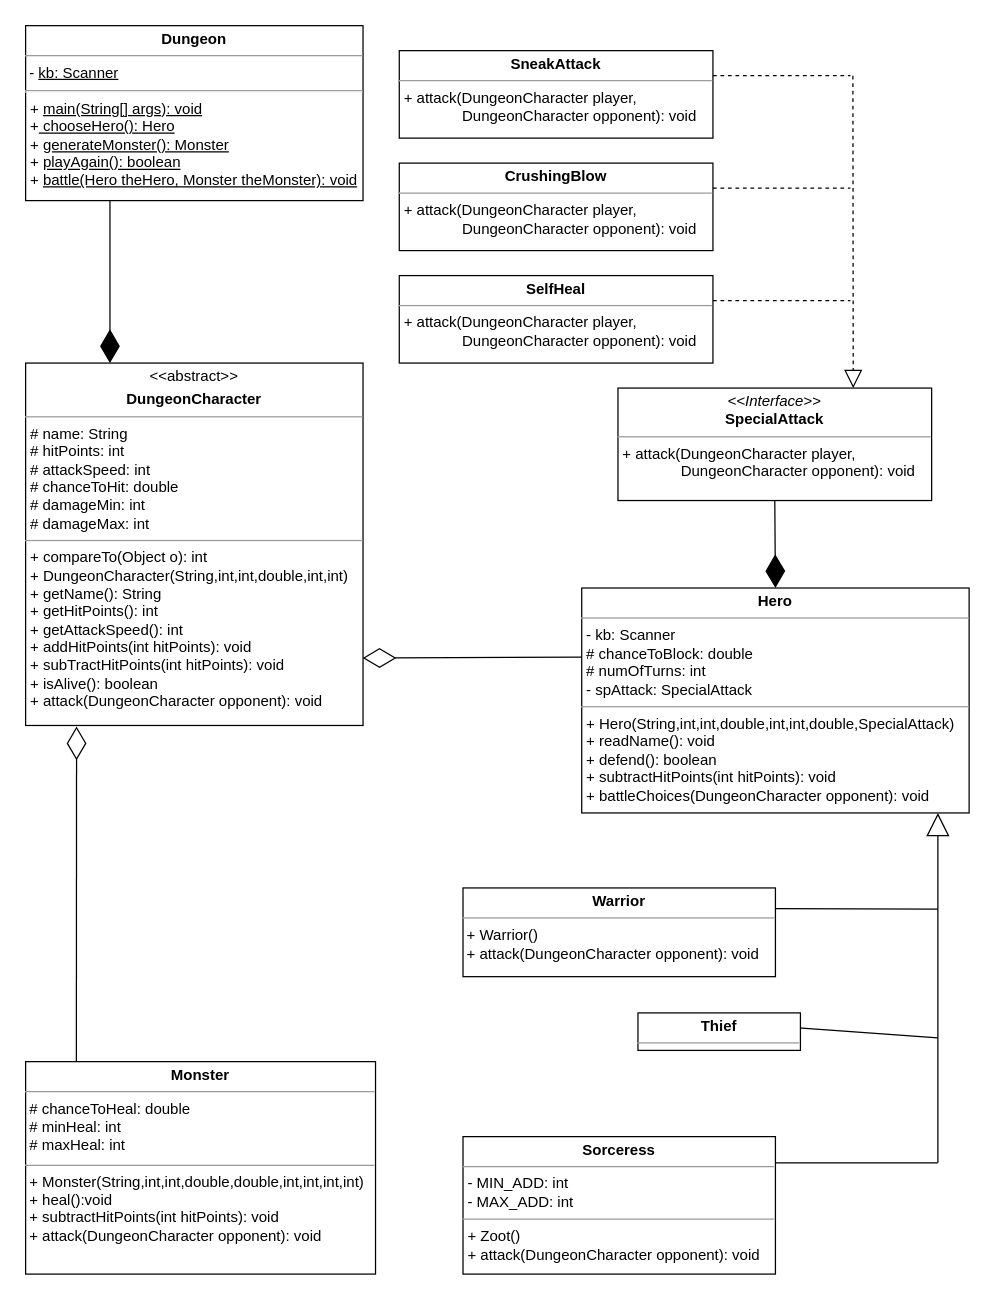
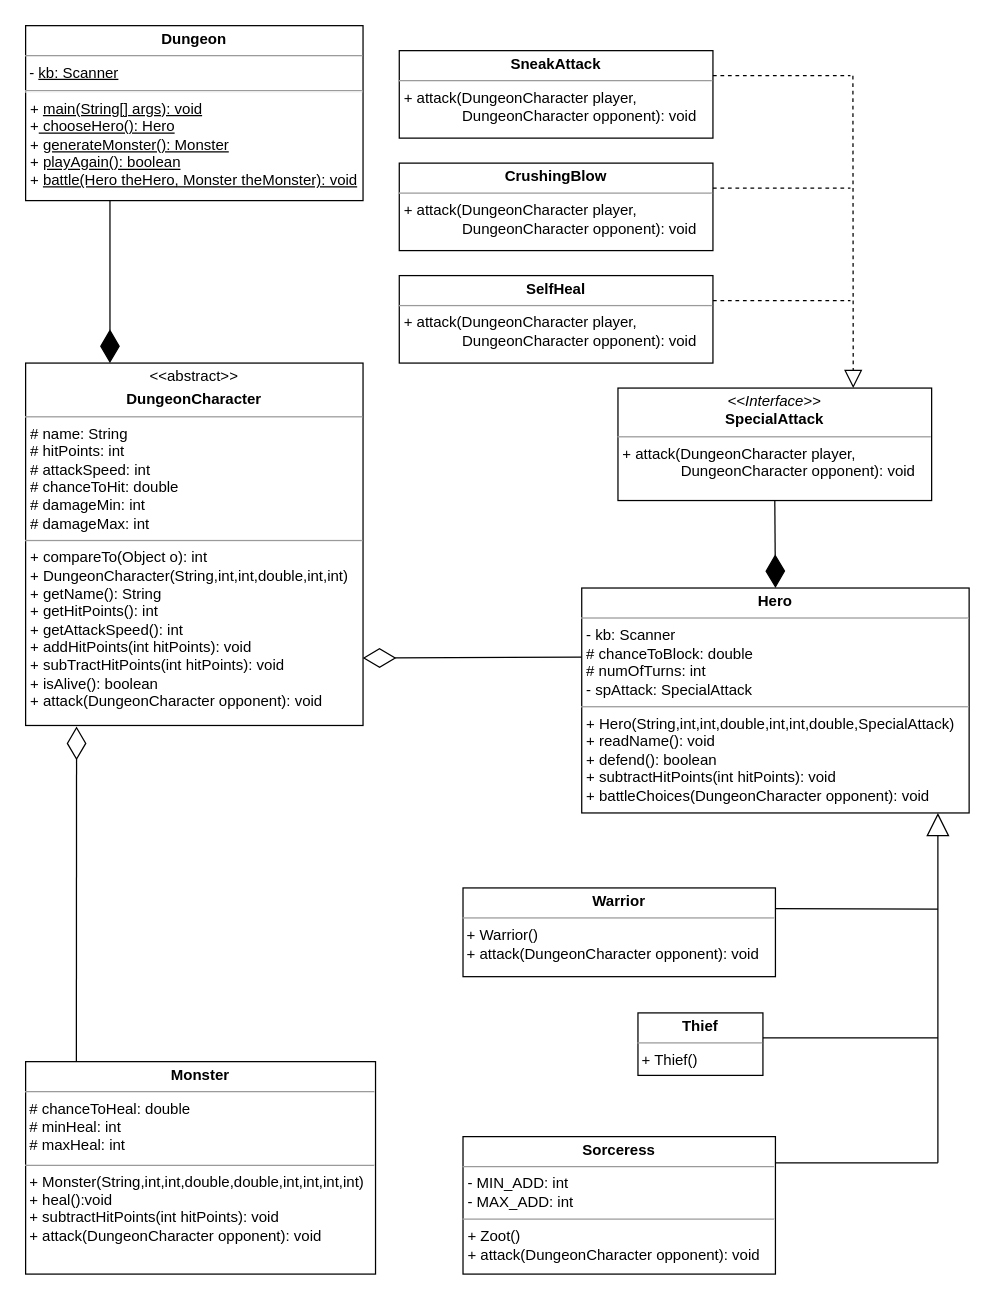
node "Thief + Thief()": size 163x38 -> 125x63
